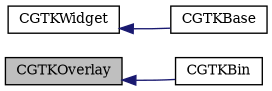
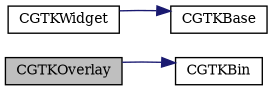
edge "CGTKBase" -> "CGTKWidget": reversed
edge "CGTKBin" -> "CGTKOverlay": reversed
